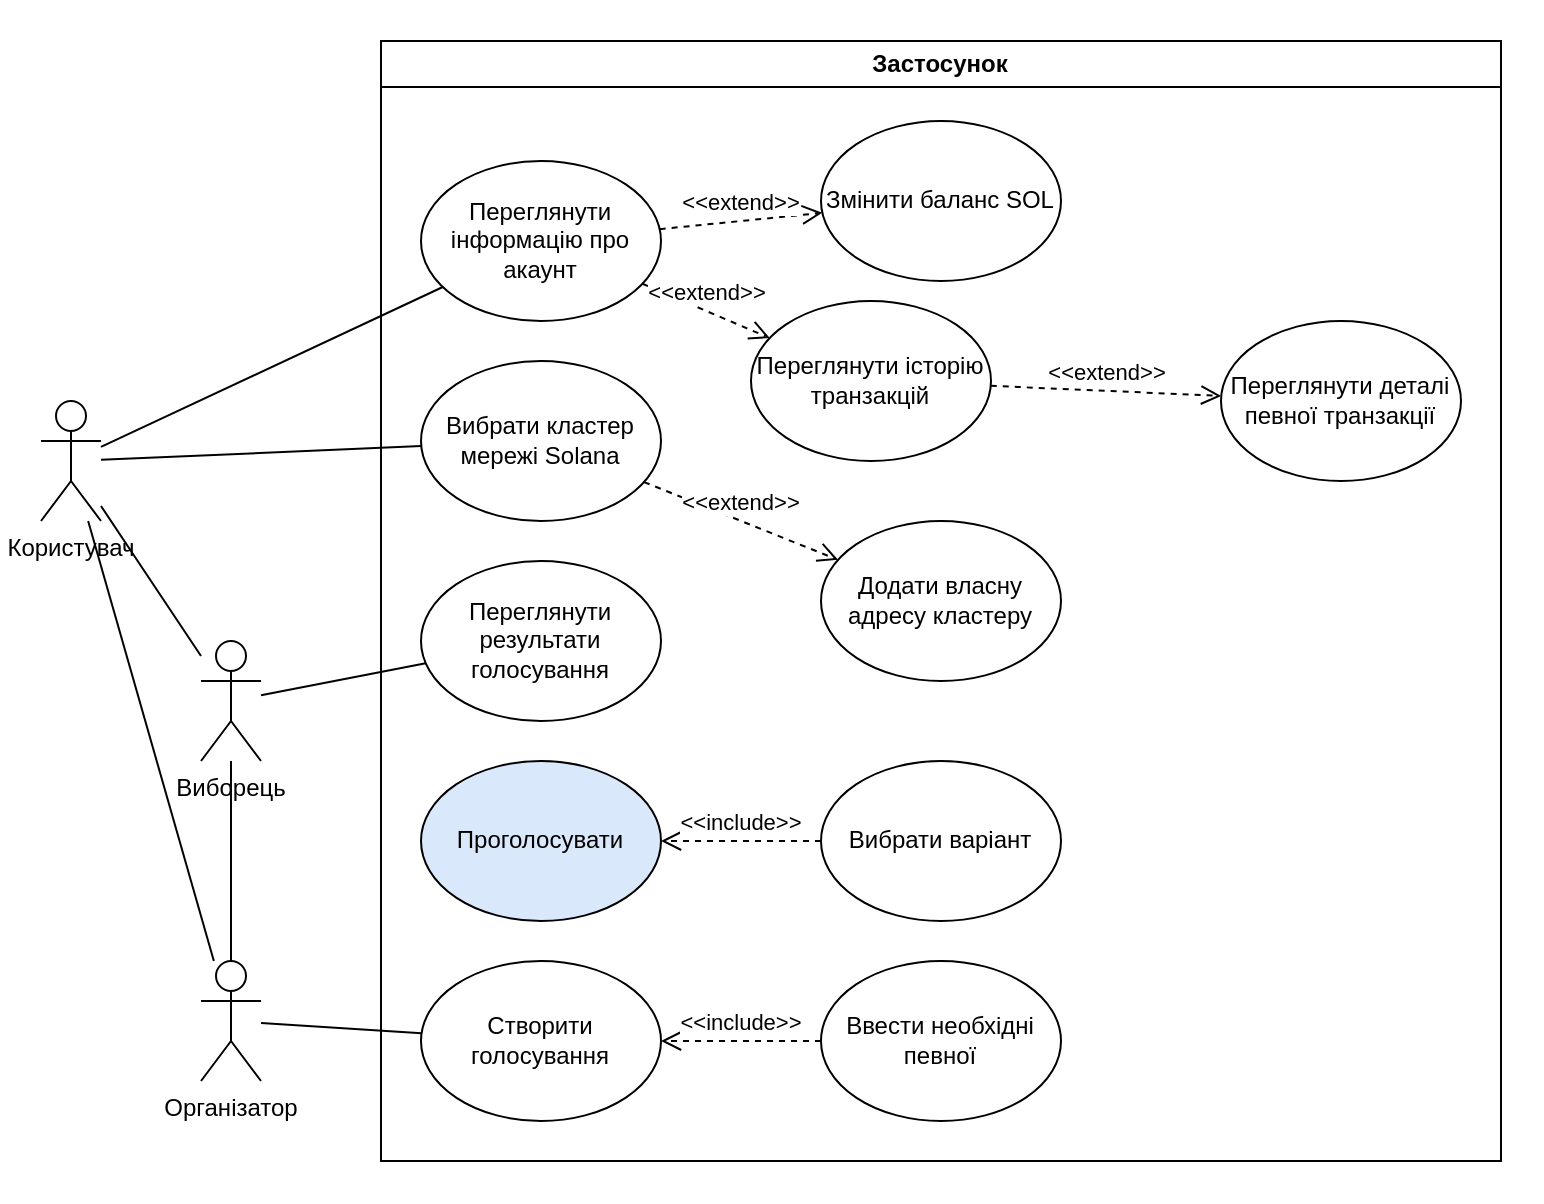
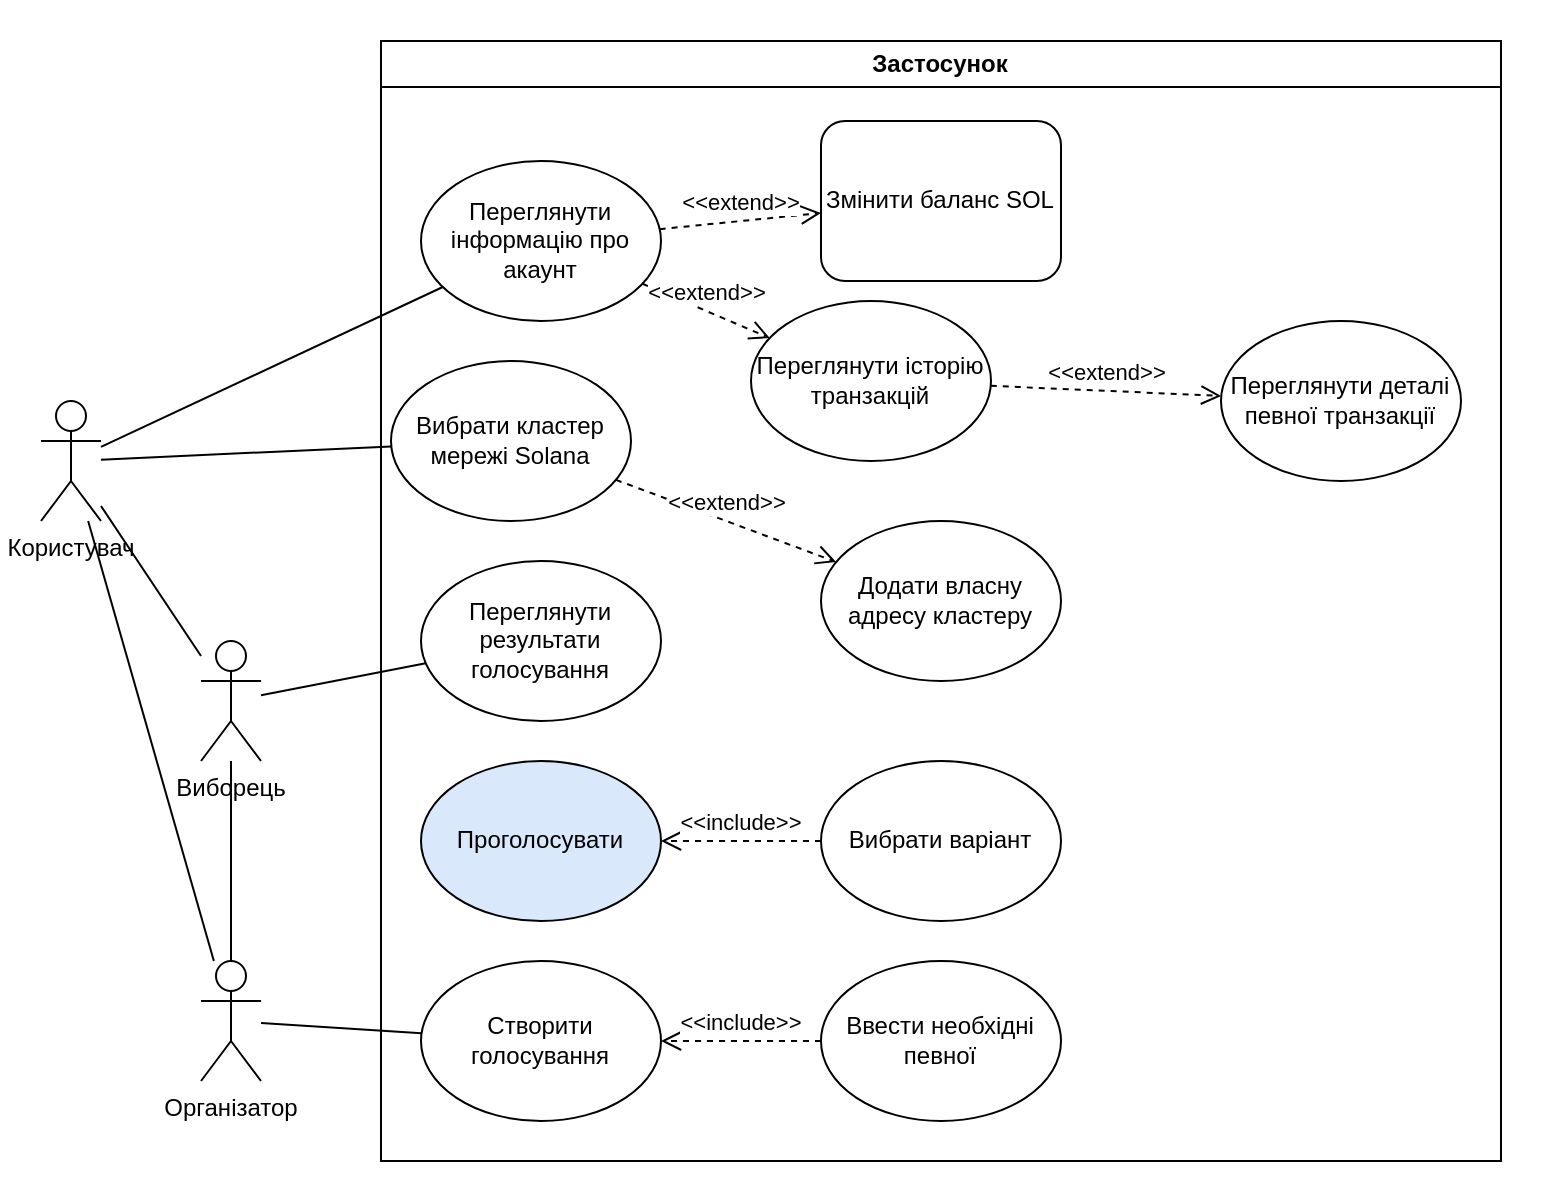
node "Змінити баланс SOL": shape ellipse -> rounded rectangle
node "Вибрати кластер мережі Solana": moved (541, 441) -> (511, 441)
